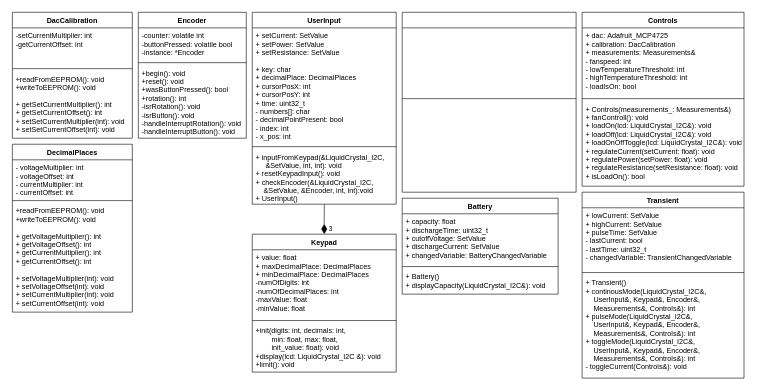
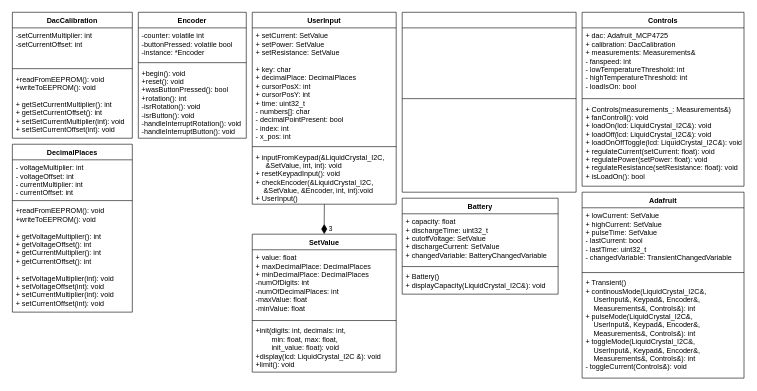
node "-setCurrentMultiplier: int -getCurrentOffset: int": label "-setCurrentMultiplier: int -getCurrentOffset: int" -> "-setCurrentMultiplier: int -setCurrentOffset: int"
node "Transient": label "Transient" -> "Adafruit"
node "Keypad": label "Keypad" -> "SetValue"
